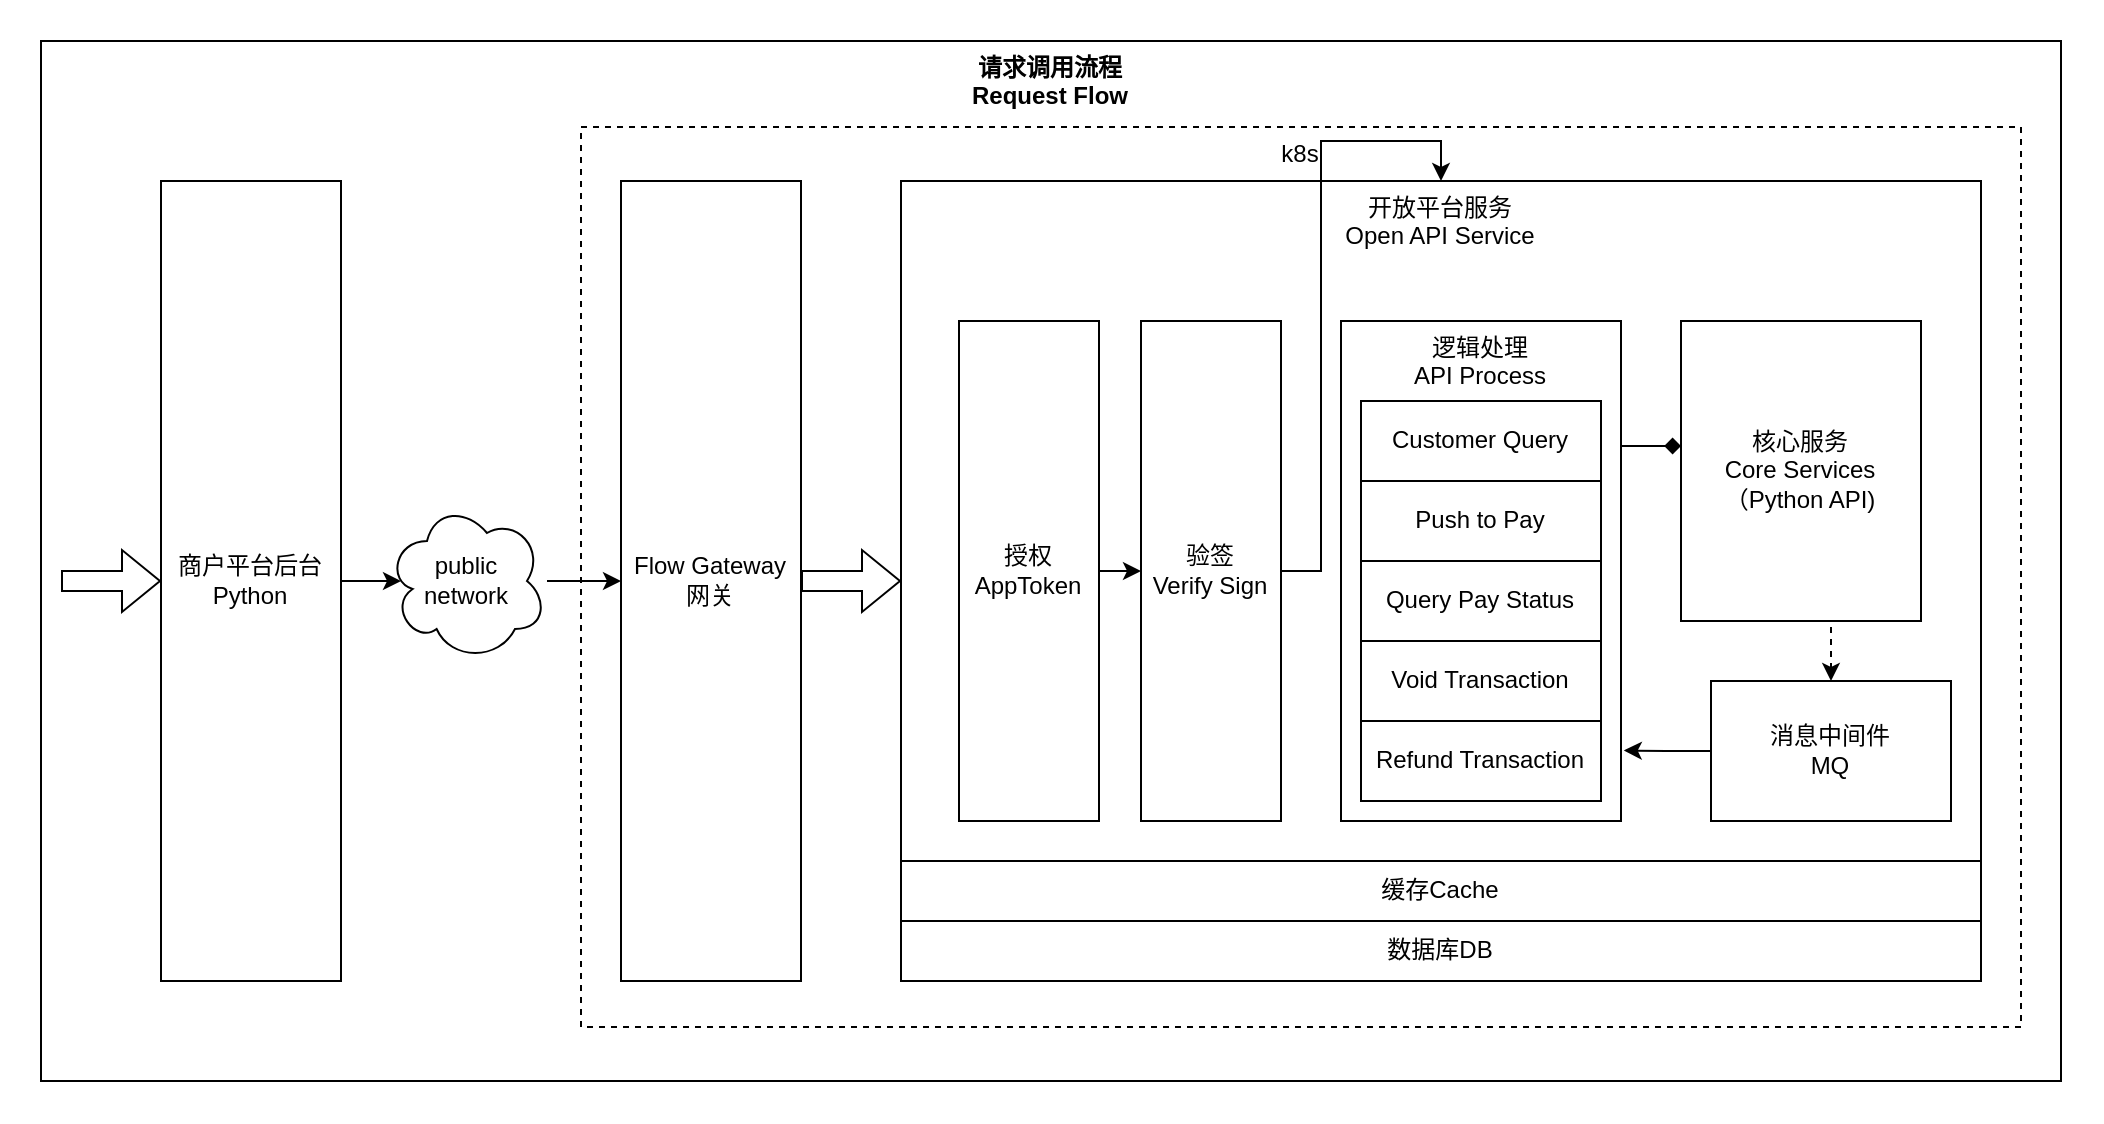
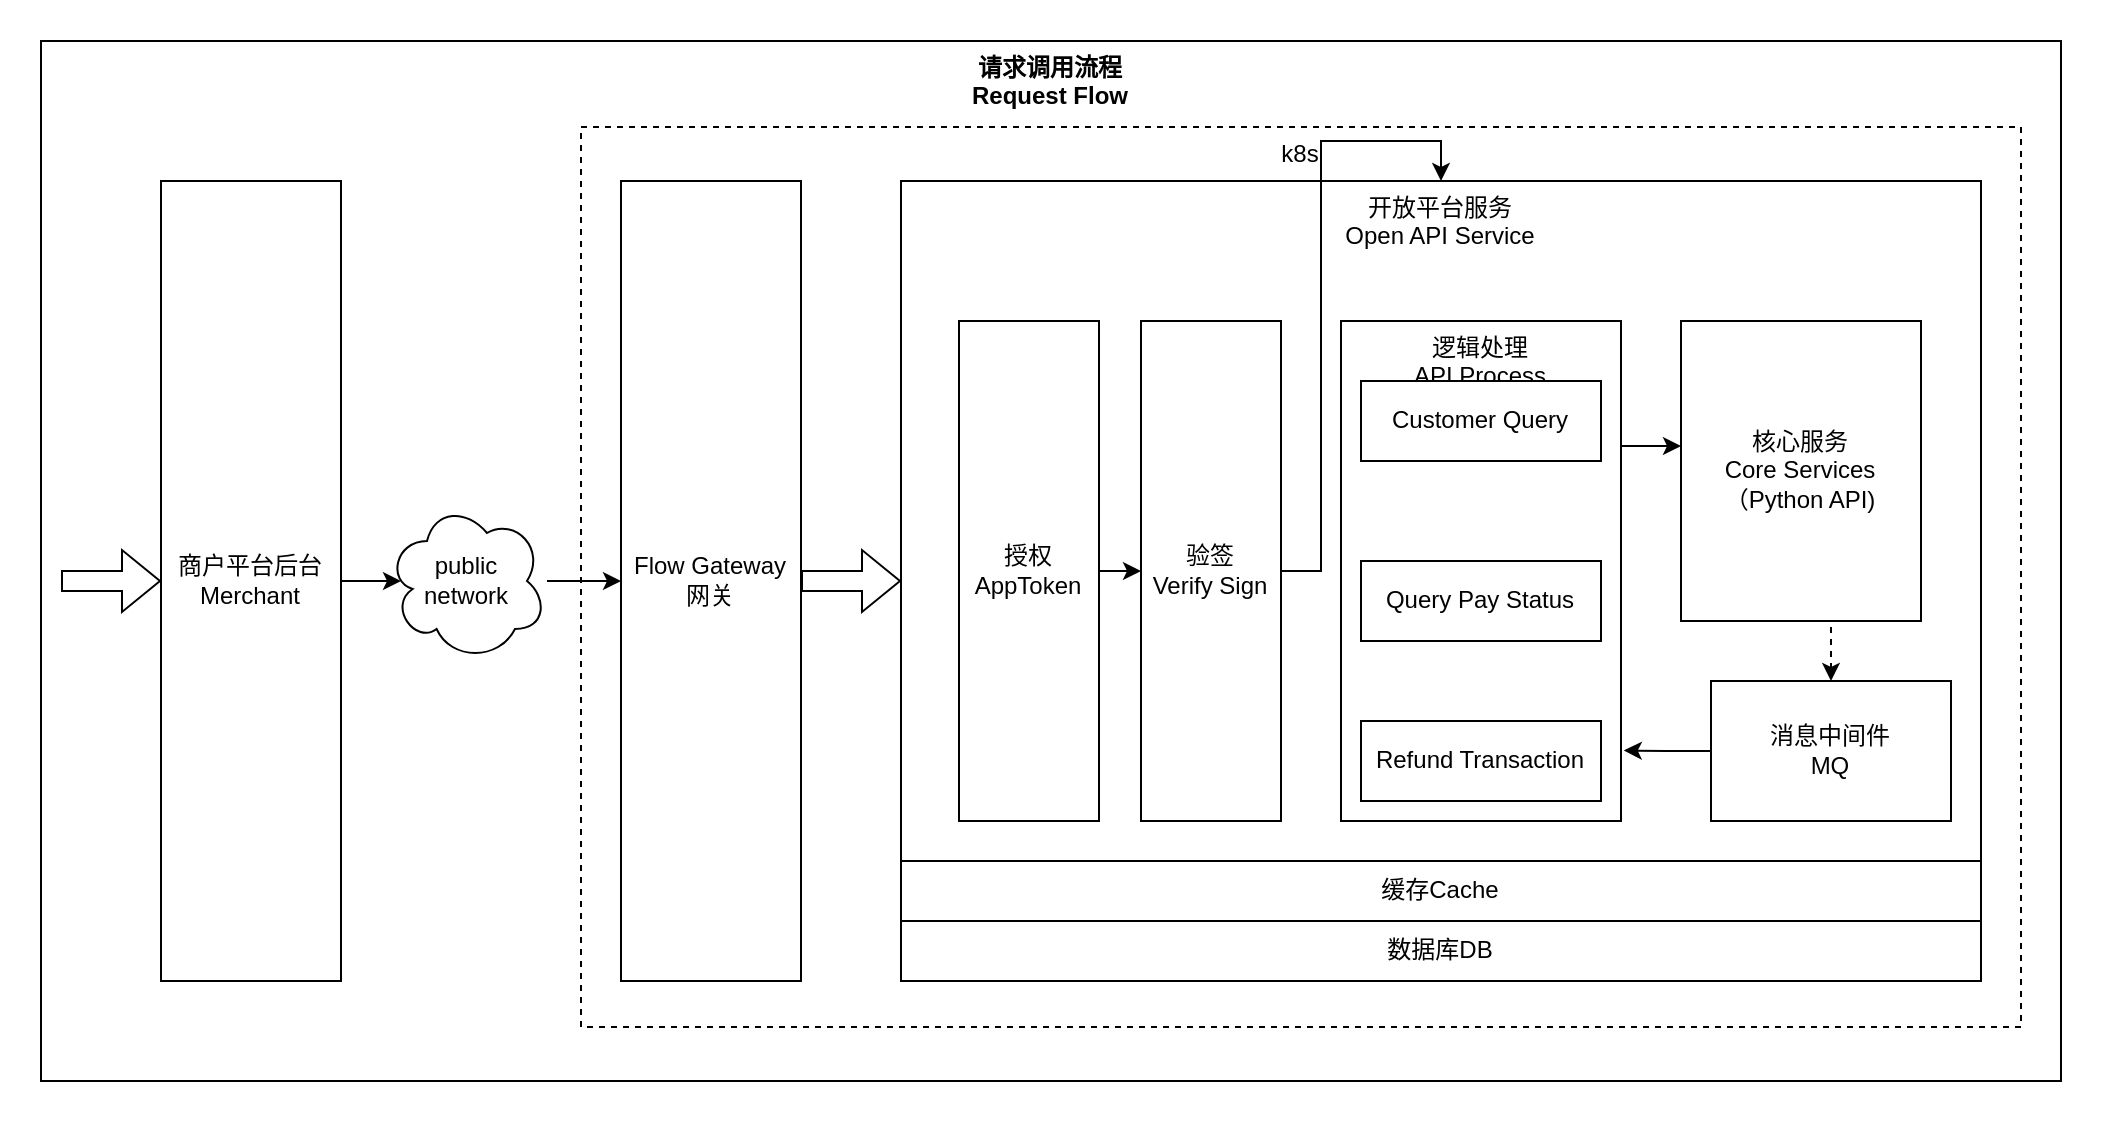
node "Customer Query": moved (1481, 441) -> (1481, 421)
edge "逻辑处理 API Process" -> "核心服务 Core Services （Python API)": arrowhead diamond -> classic
node "Push to Pay": removed
node "商户平台后台 Python": label "商户平台后台 Python" -> "商户平台后台 Merchant"
node "Void Transaction": removed
